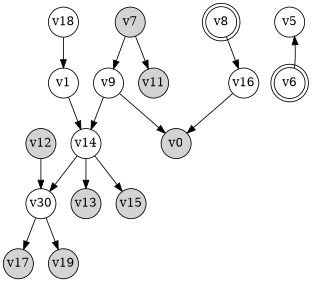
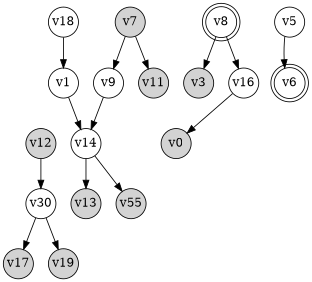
edge "v6" -> "v5": reversed
node "v3": added
edge "v9" -> "v0": removed
edge "v14" -> "v30": removed
node "v15": label "v15" -> "v55"
